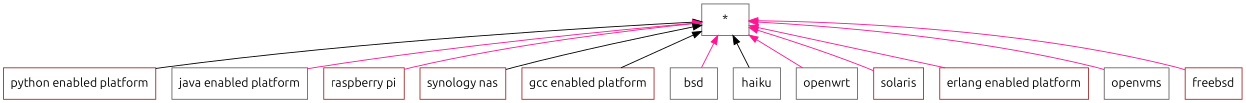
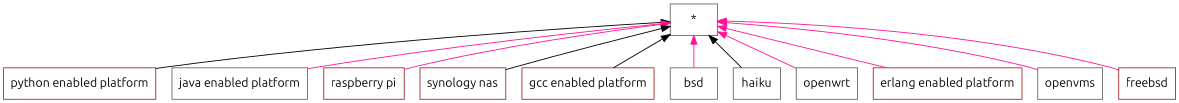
node "solaris": removed
